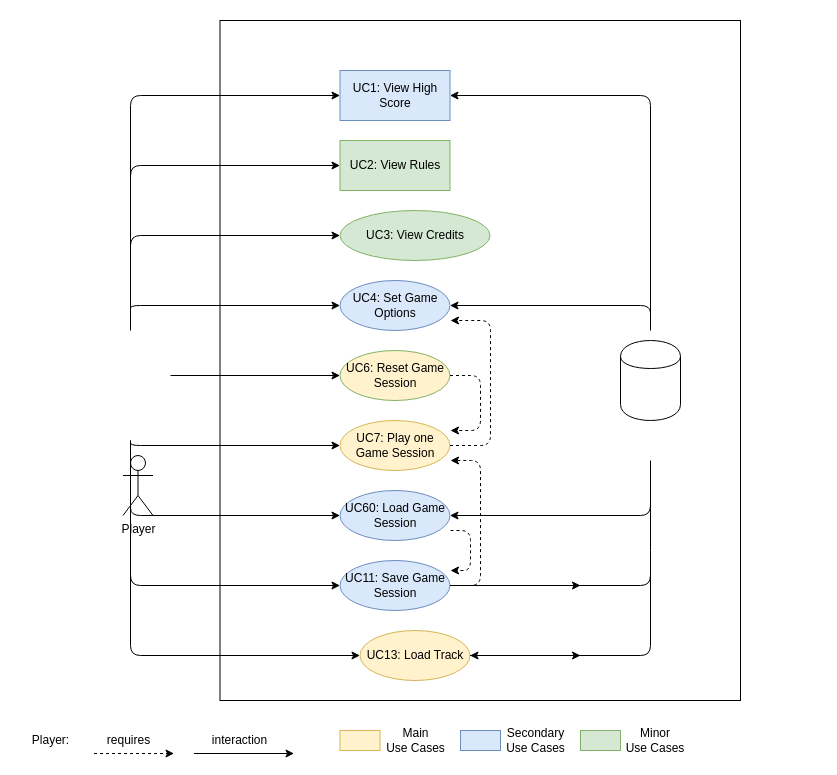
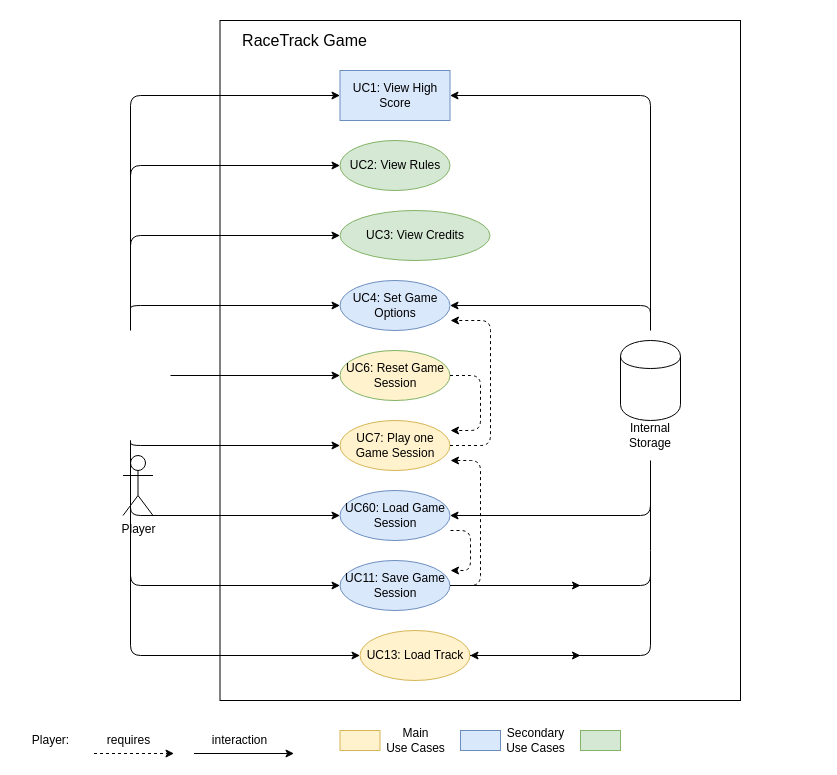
node "RaceTrack Game": added
node "UC2: View Rules": shape rectangle -> ellipse
node "Internal Storage": added
node "Minor Use Cases": removed
